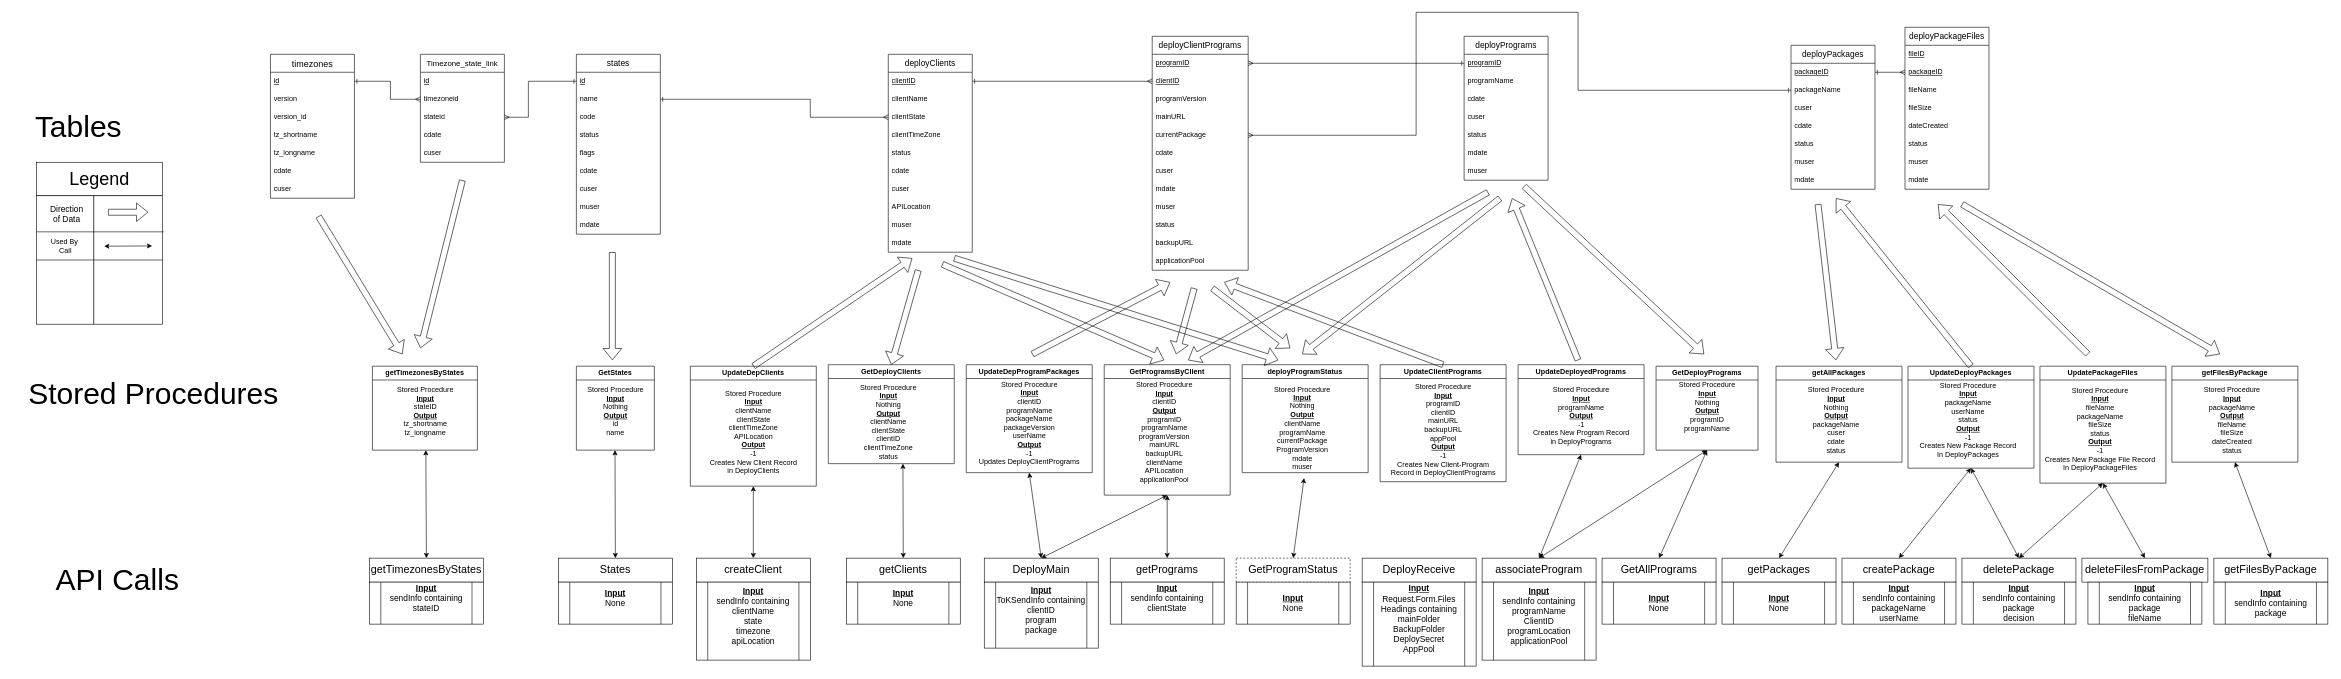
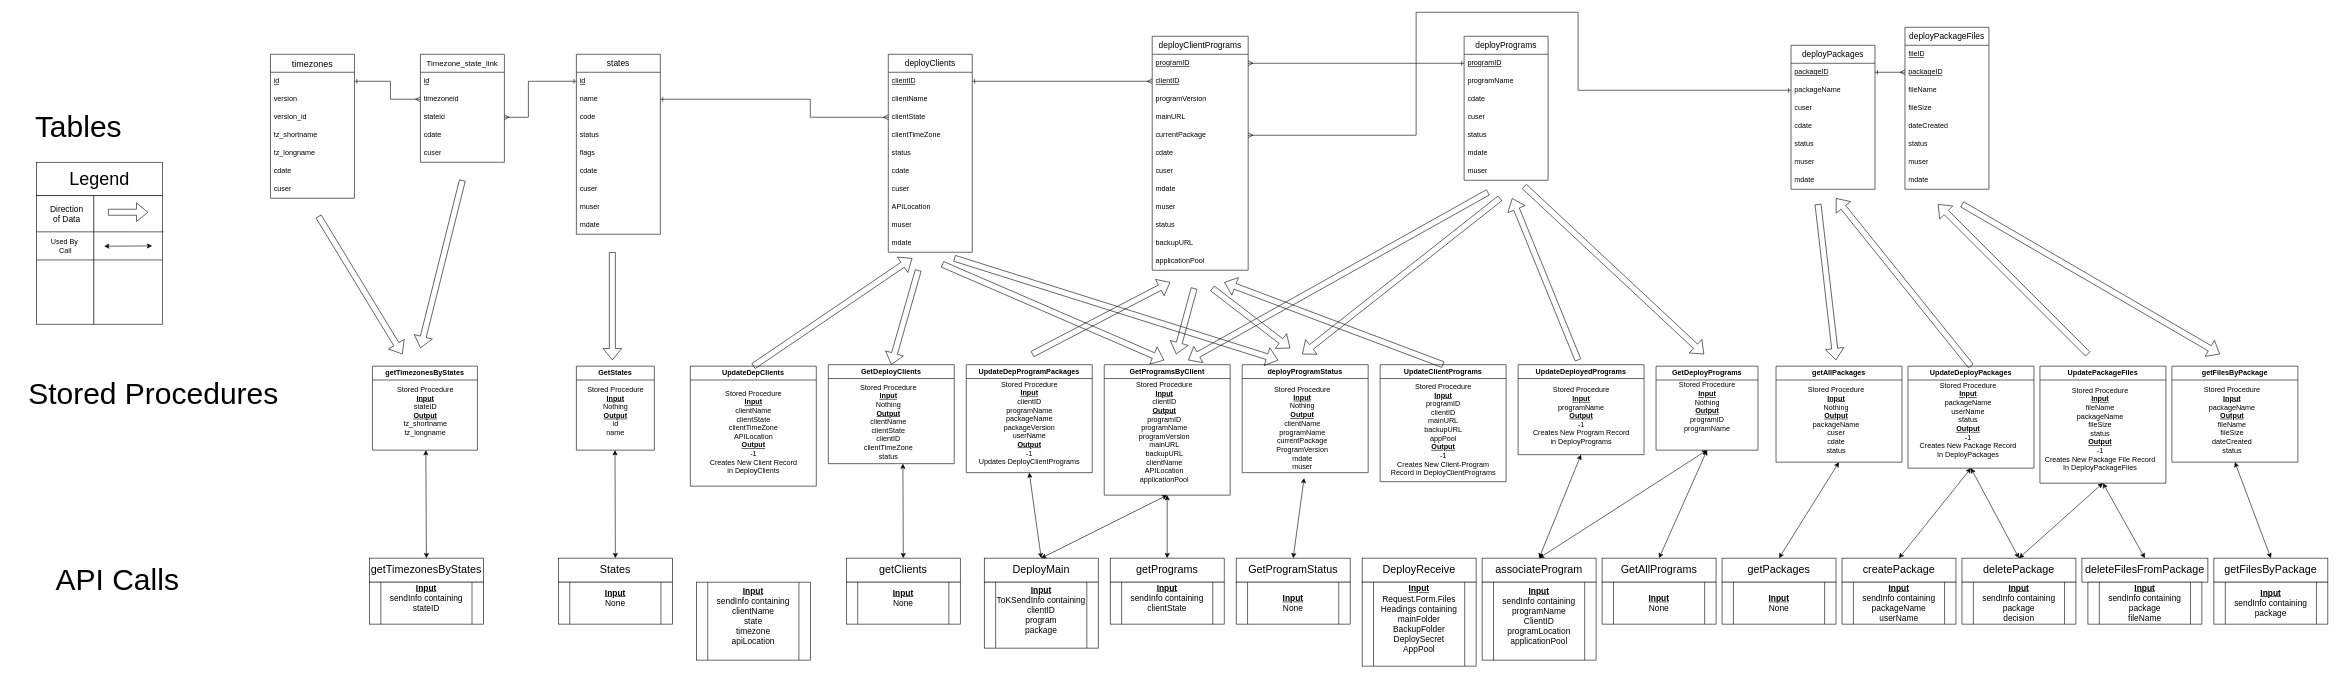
edge "UpdateDepClients" -- "createClient": removed
node "createClient": removed
node "GetProgramStatus": style dashed -> solid
